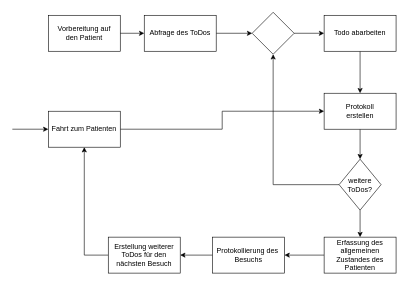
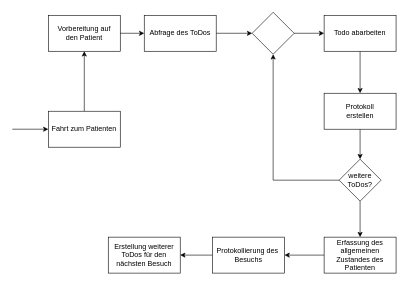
edge "Fahrt zum Patienten" -> "Protokoll erstellen": now "Fahrt zum Patienten" -> "Vorbereitung auf den Patient"
node "weitere ToDos?": size 42x51 -> 42x42
edge "Erstellung weiterer ToDos für den nächsten Besuch" -> "Fahrt zum Patienten": removed
